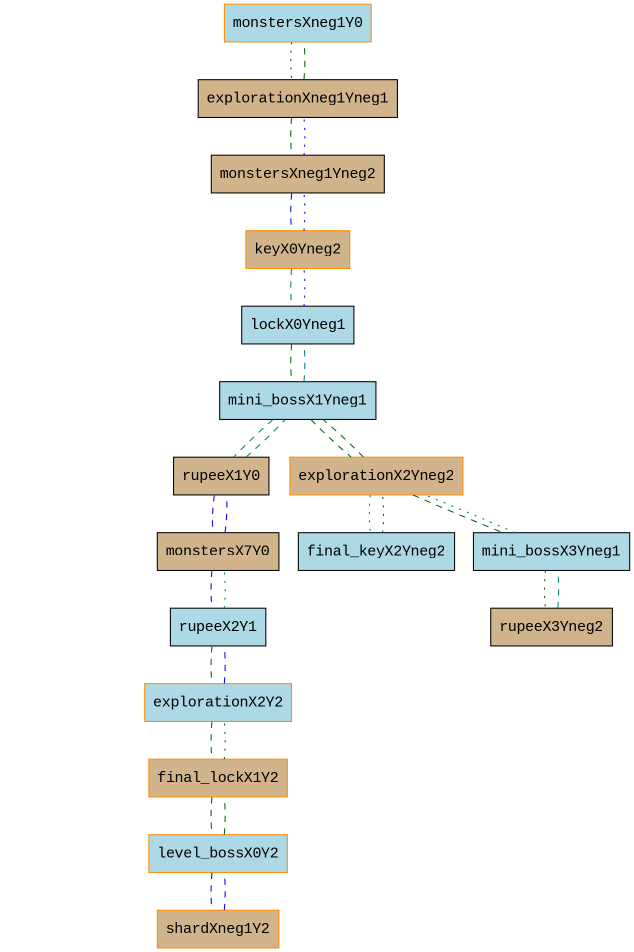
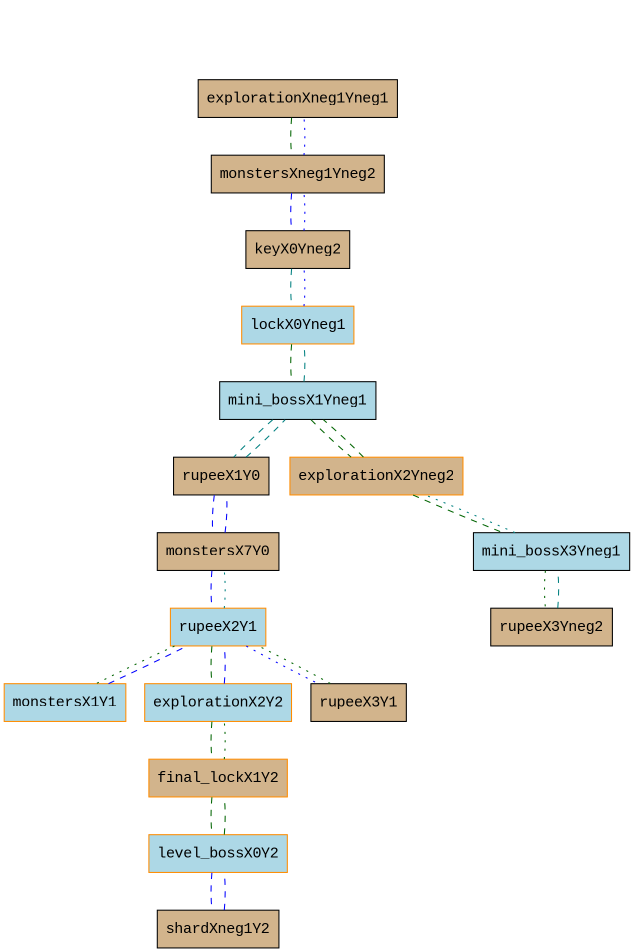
node "monstersXneg1Y0": removed
node "keyX0Yneg2": color darkorange -> black
node "lockX0Yneg1": color black -> darkorange
node "final_keyX2Yneg2": removed
node "rupeeX2Y1": color black -> darkorange
node "monstersX1Y1": added
node "rupeeX3Y1": added
node "shardXneg1Y2": color darkorange -> black
